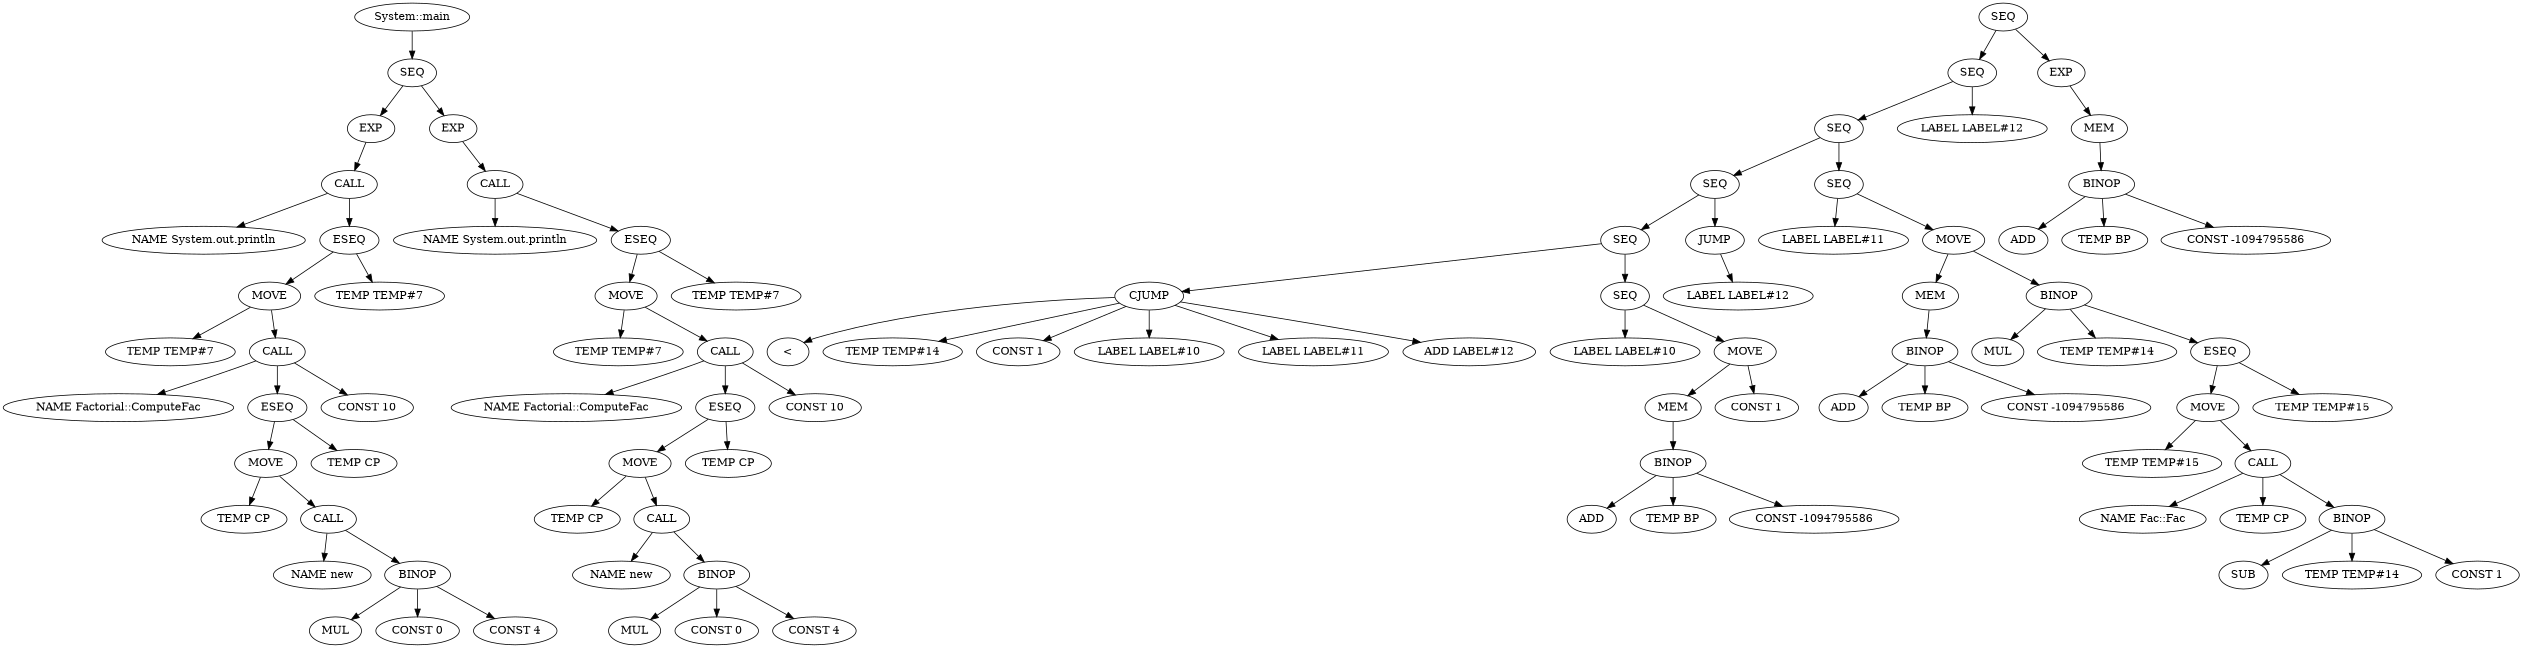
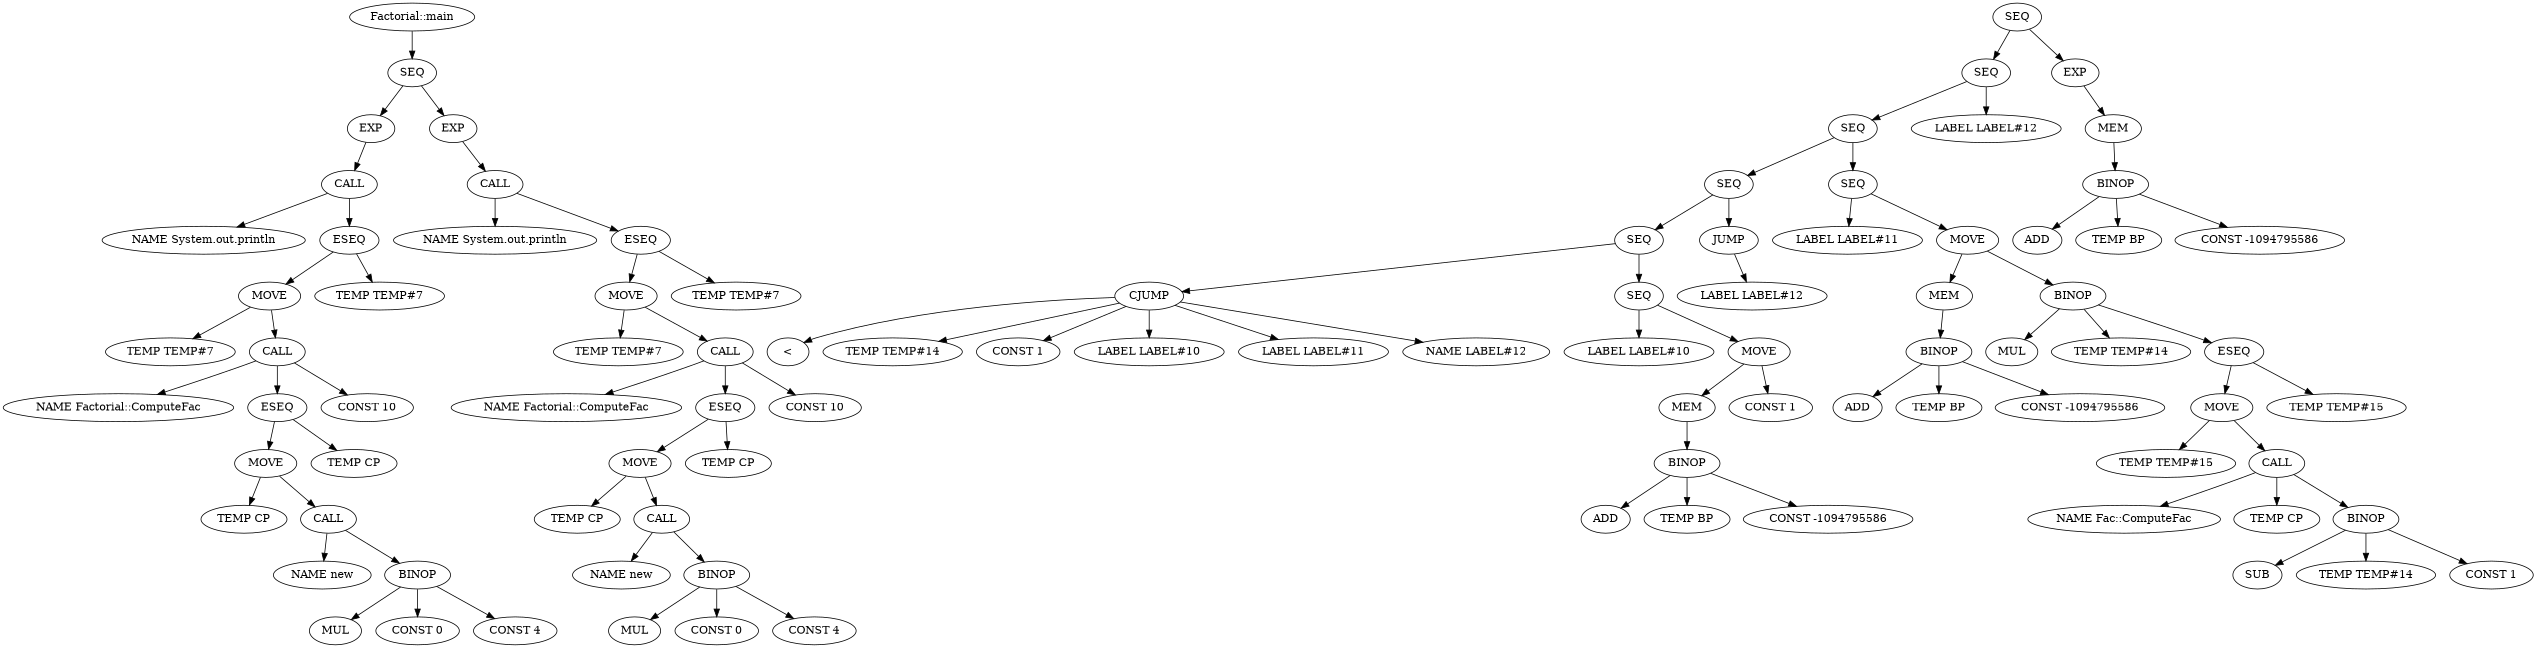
node "System::main": label "System::main" -> "Factorial::main"
node "ADD LABEL#12": label "ADD LABEL#12" -> "NAME LABEL#12"
node "NAME Fac::Fac": label "NAME Fac::Fac" -> "NAME Fac::ComputeFac"
